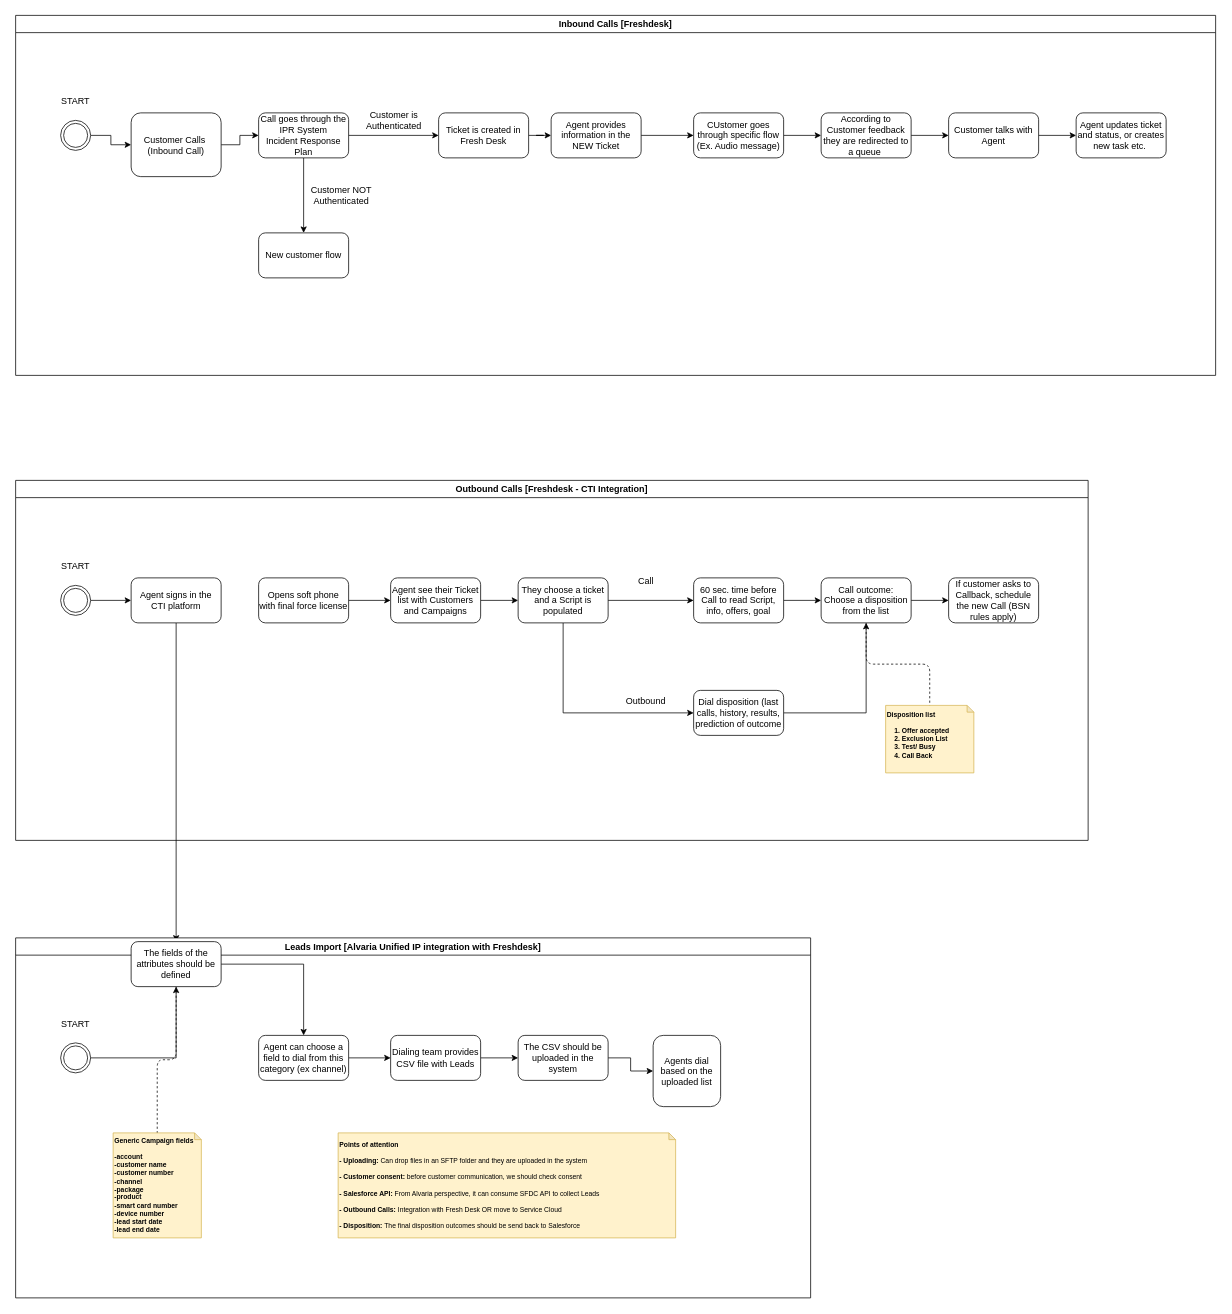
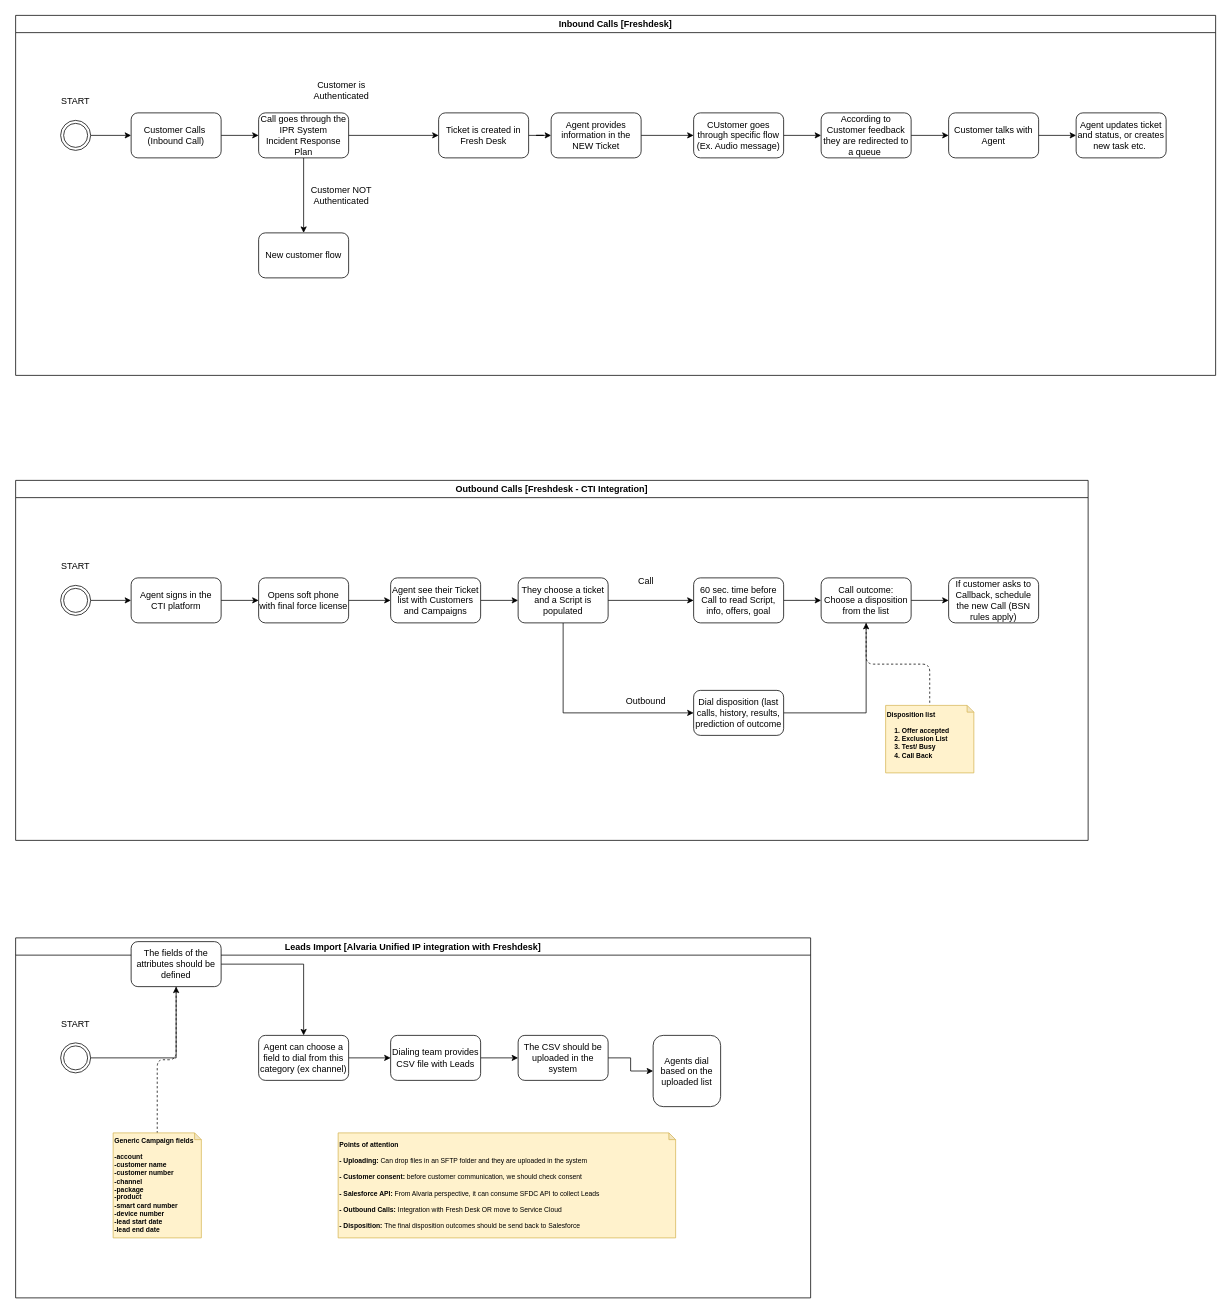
node "Customer is Authenticated": moved (393, 120) -> (341, 90)
node "Customer Calls (Inbound Call)": size 90x64 -> 90x45
edge "Agent signs in the CTI platform" -> "The fields of the attributes should be defined": now "Agent signs in the CTI platform" -> "Opens soft phone with final force license"
